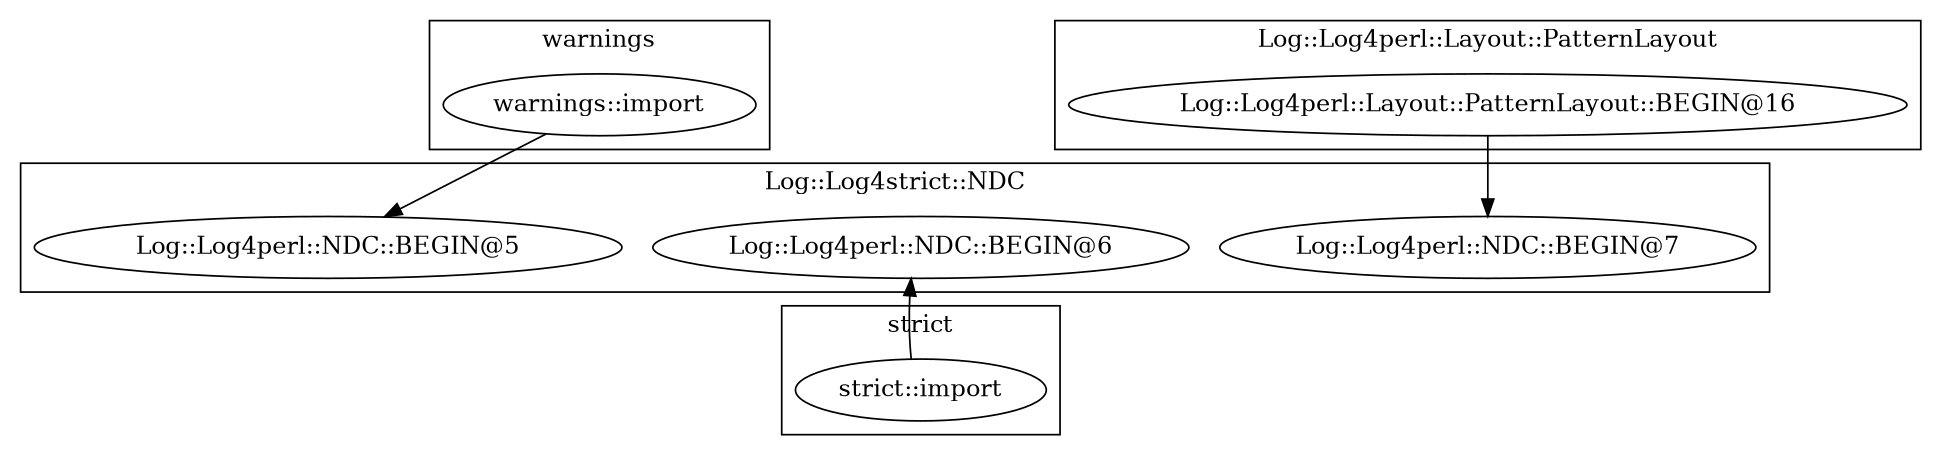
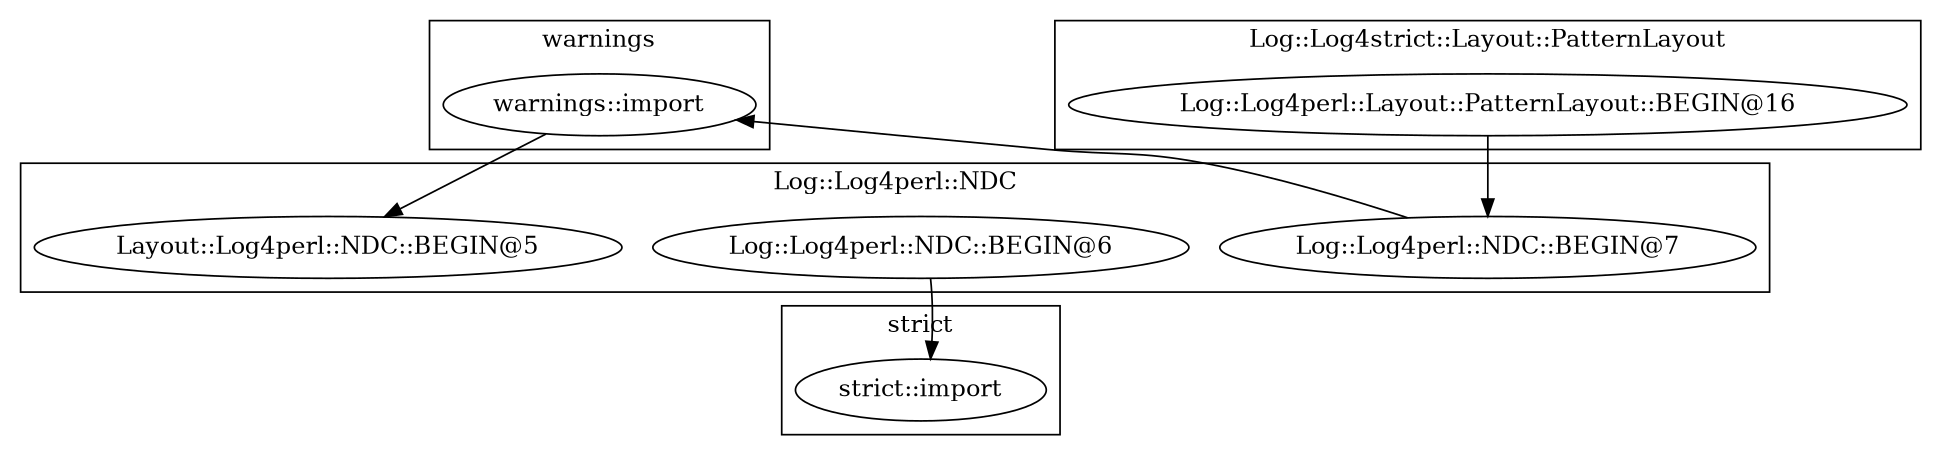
cluster "Log::Log4perl::Layout::PatternLayout": label "Log::Log4perl::Layout::PatternLayout" -> "Log::Log4strict::Layout::PatternLayout"
edge "Log::Log4perl::NDC::BEGIN@7" -> "warnings::import": added
cluster "Log::Log4strict::NDC": label "Log::Log4strict::NDC" -> "Log::Log4perl::NDC"
node "Log::Log4perl::NDC::BEGIN@5": label "Log::Log4perl::NDC::BEGIN@5" -> "Layout::Log4perl::NDC::BEGIN@5"
edge "strict::import" -> "Log::Log4perl::NDC::BEGIN@6": reversed
